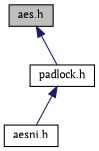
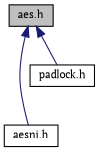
edge "aesni.h" -> "padlock.h": now "aesni.h" -> "aes.h"
